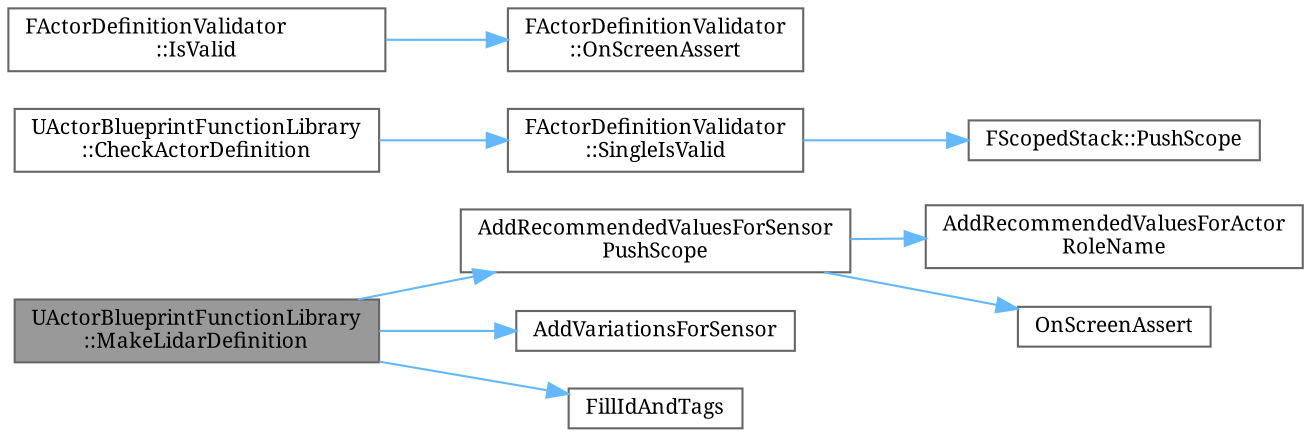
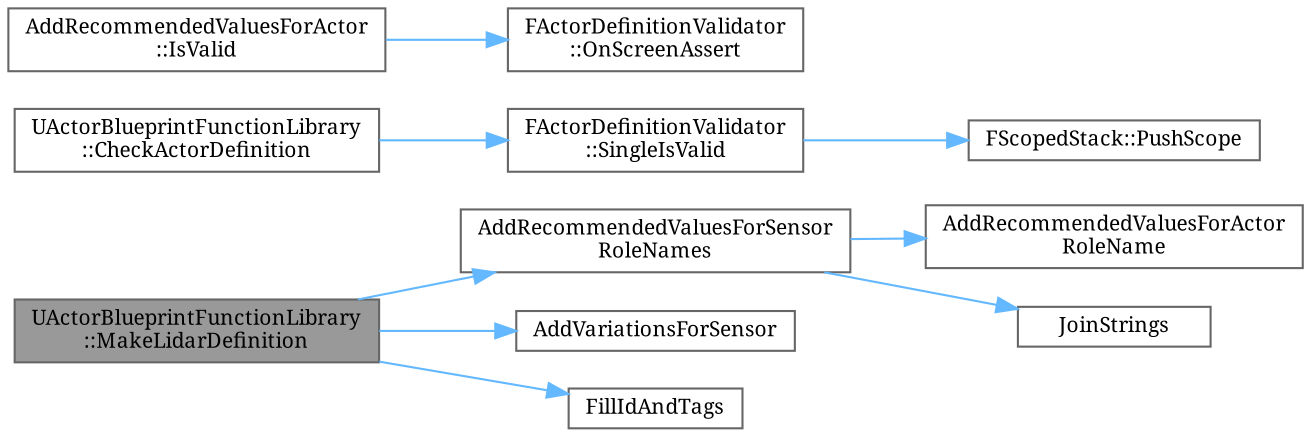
node "FActorDefinitionValidator ::IsValid": label "FActorDefinitionValidator ::IsValid" -> "AddRecommendedValuesForActor ::IsValid"
node "AddRecommendedValuesForSensor PushScope": label "AddRecommendedValuesForSensor PushScope" -> "AddRecommendedValuesForSensor RoleNames"
node "OnScreenAssert": label "OnScreenAssert" -> "JoinStrings"
